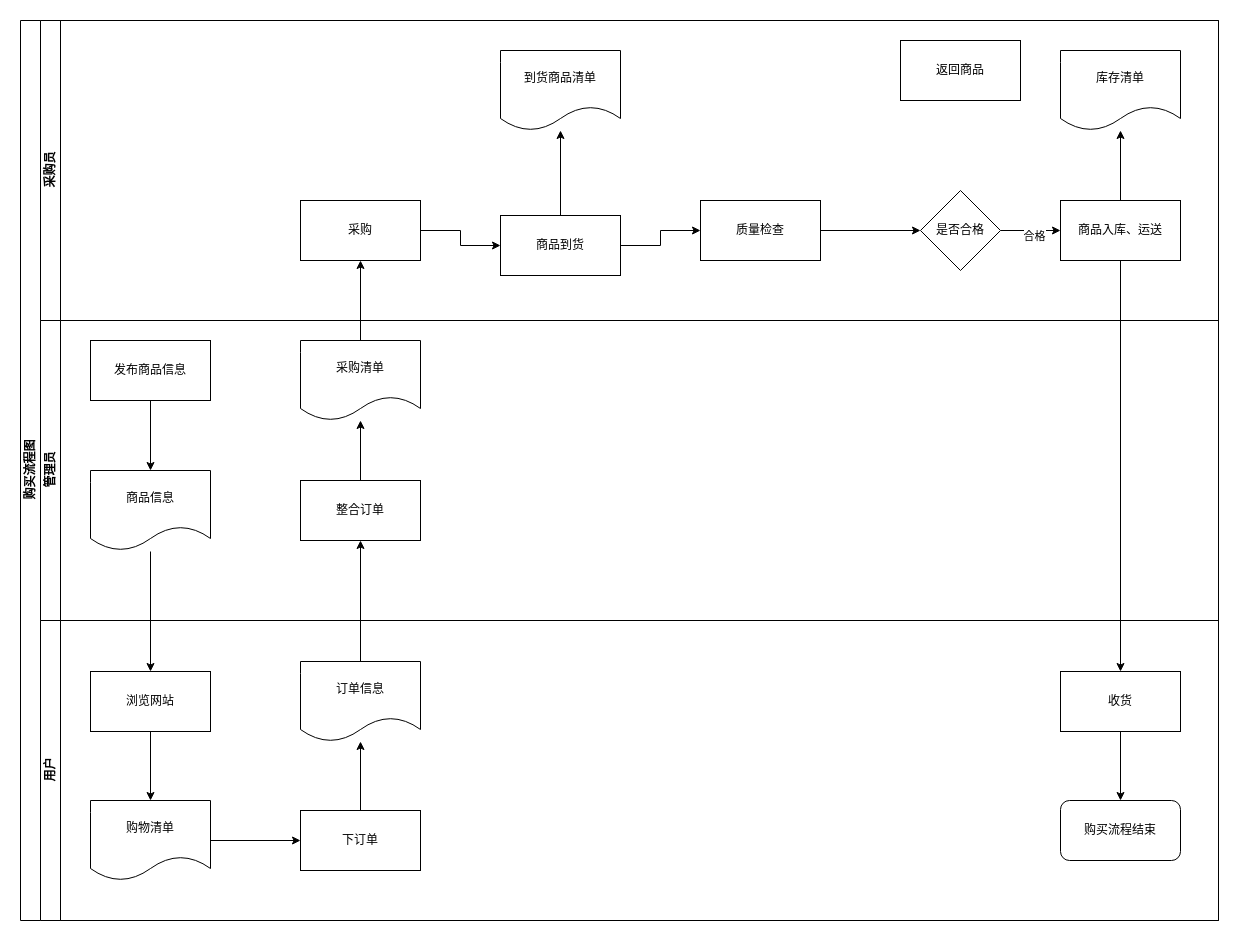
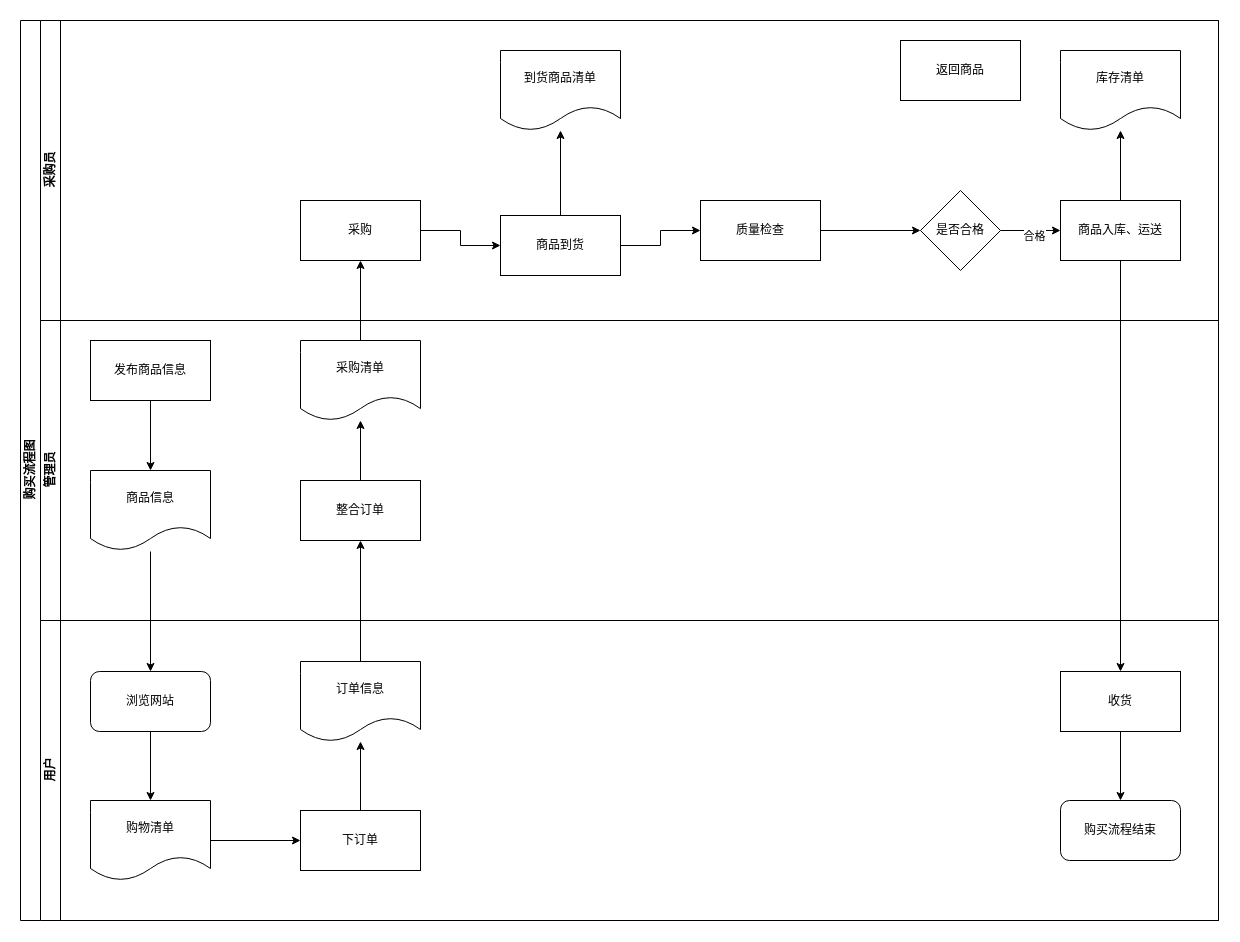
node "浏览网站": shape rectangle -> rounded rectangle
